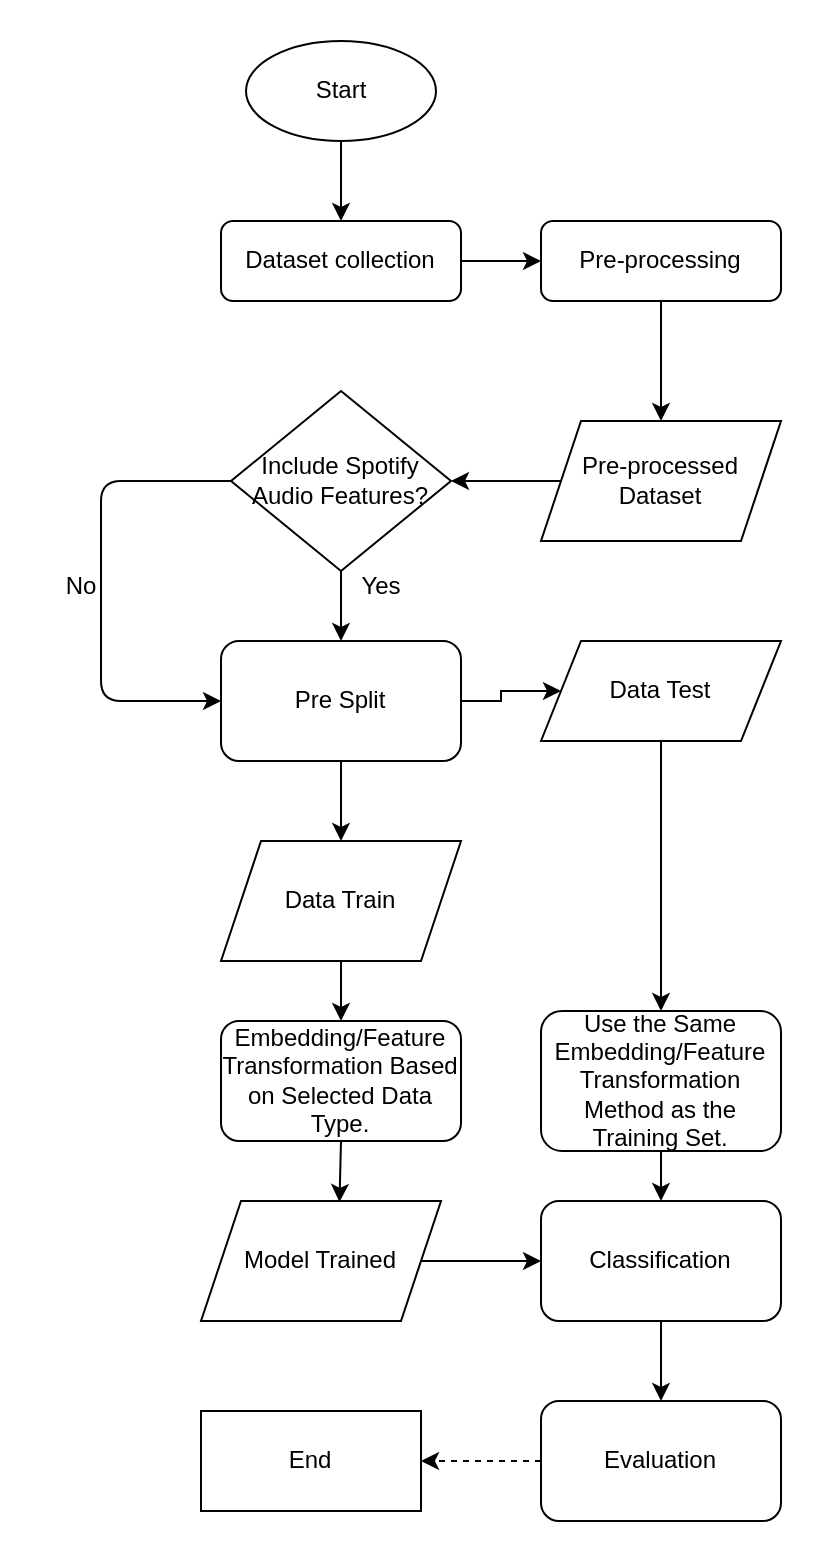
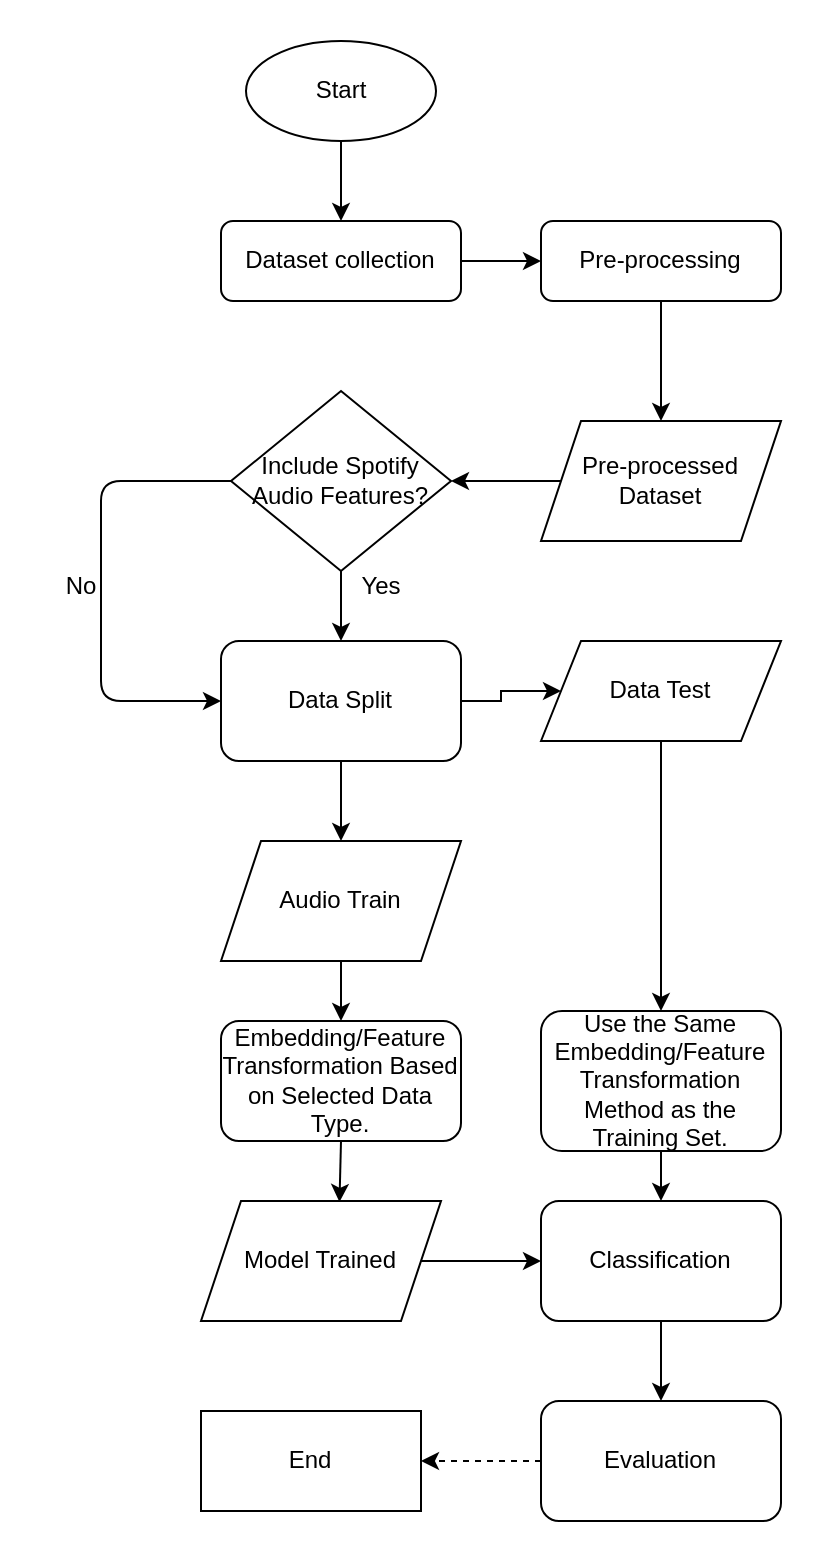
node "Pre Split": label "Pre Split" -> "Data Split"
node "Data Train": label "Data Train" -> "Audio Train"
